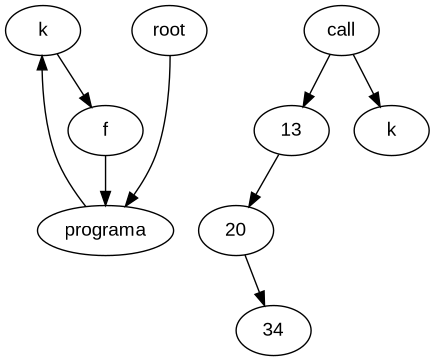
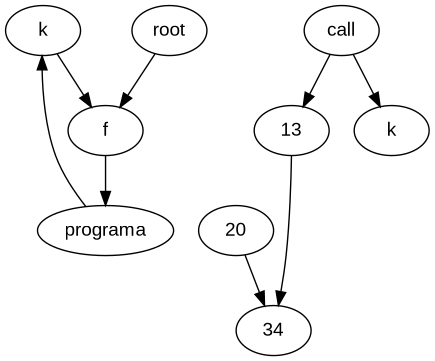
edge "root" -> "programa": now "root" -> "f"
edge "13" -> "20": now "13" -> "34"
